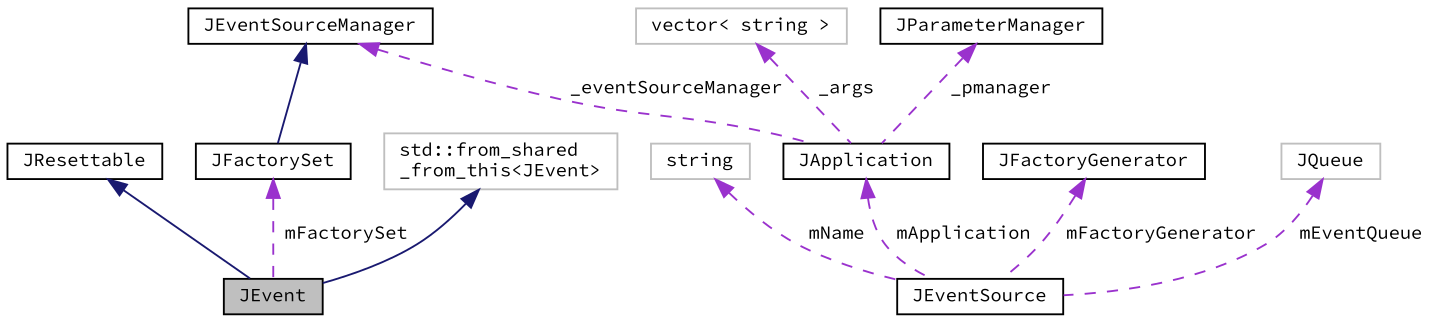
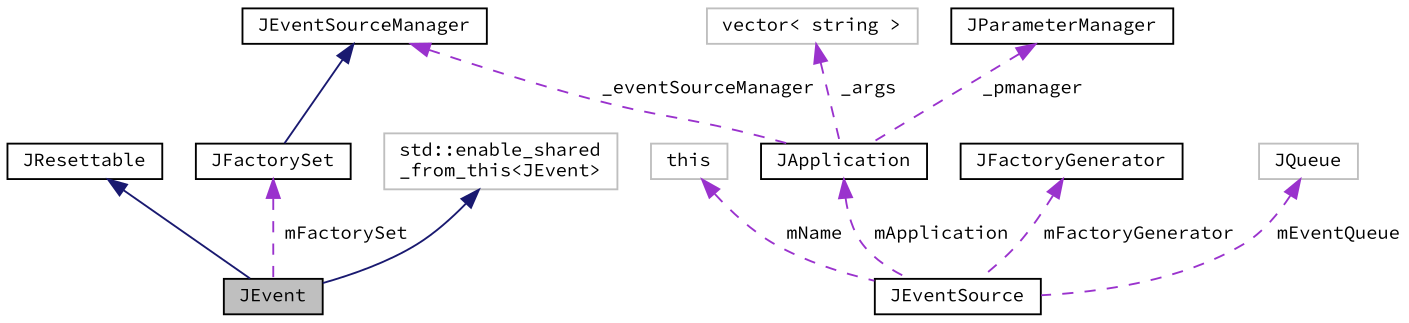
node "std::from_shared _from_this<JEvent>": label "std::from_shared _from_this<JEvent>" -> "std::enable_shared _from_this<JEvent>"
node "string": label "string" -> "this"
